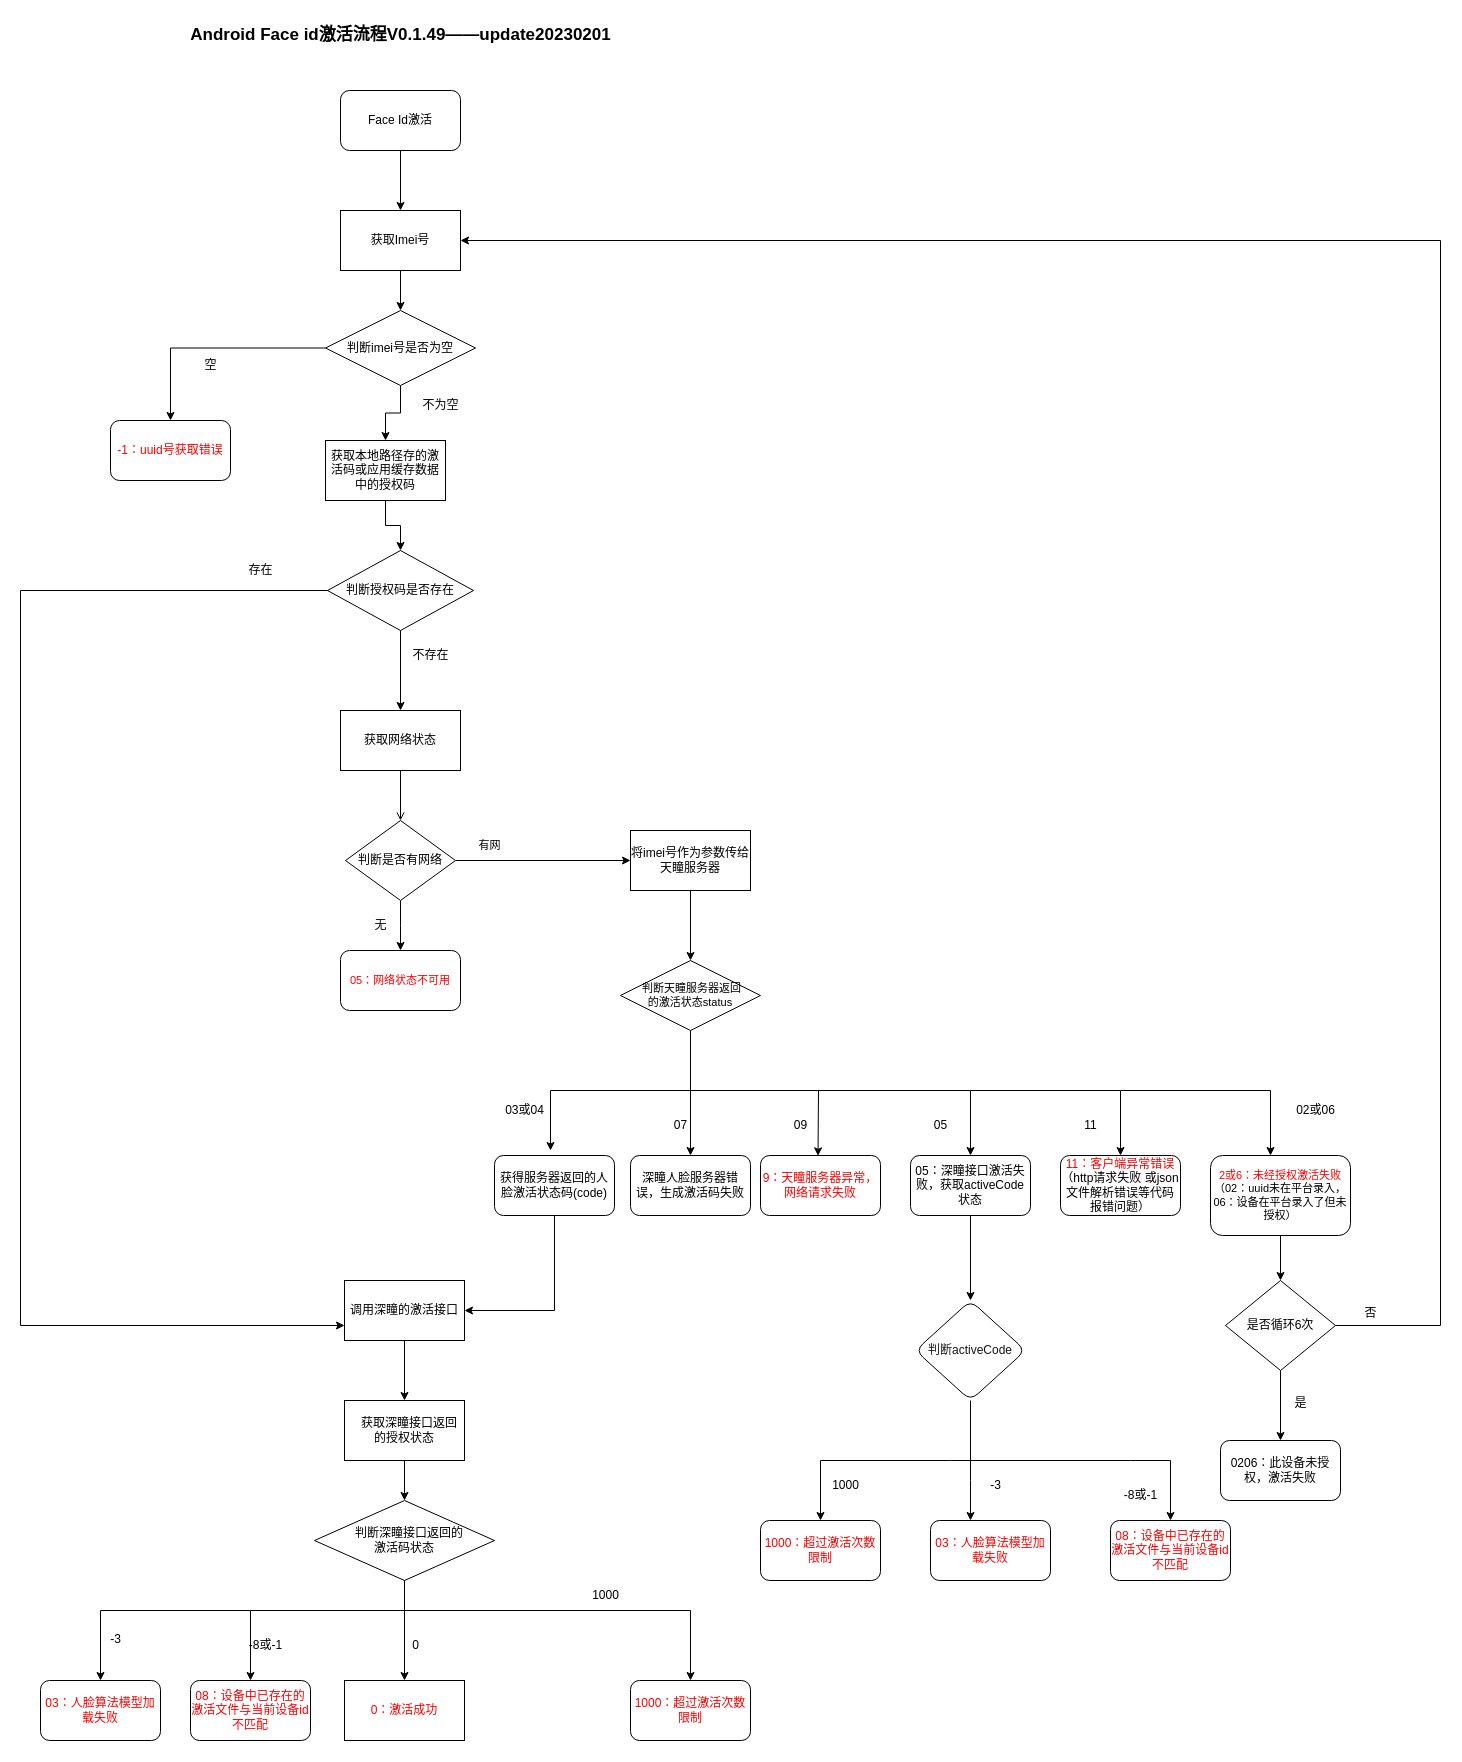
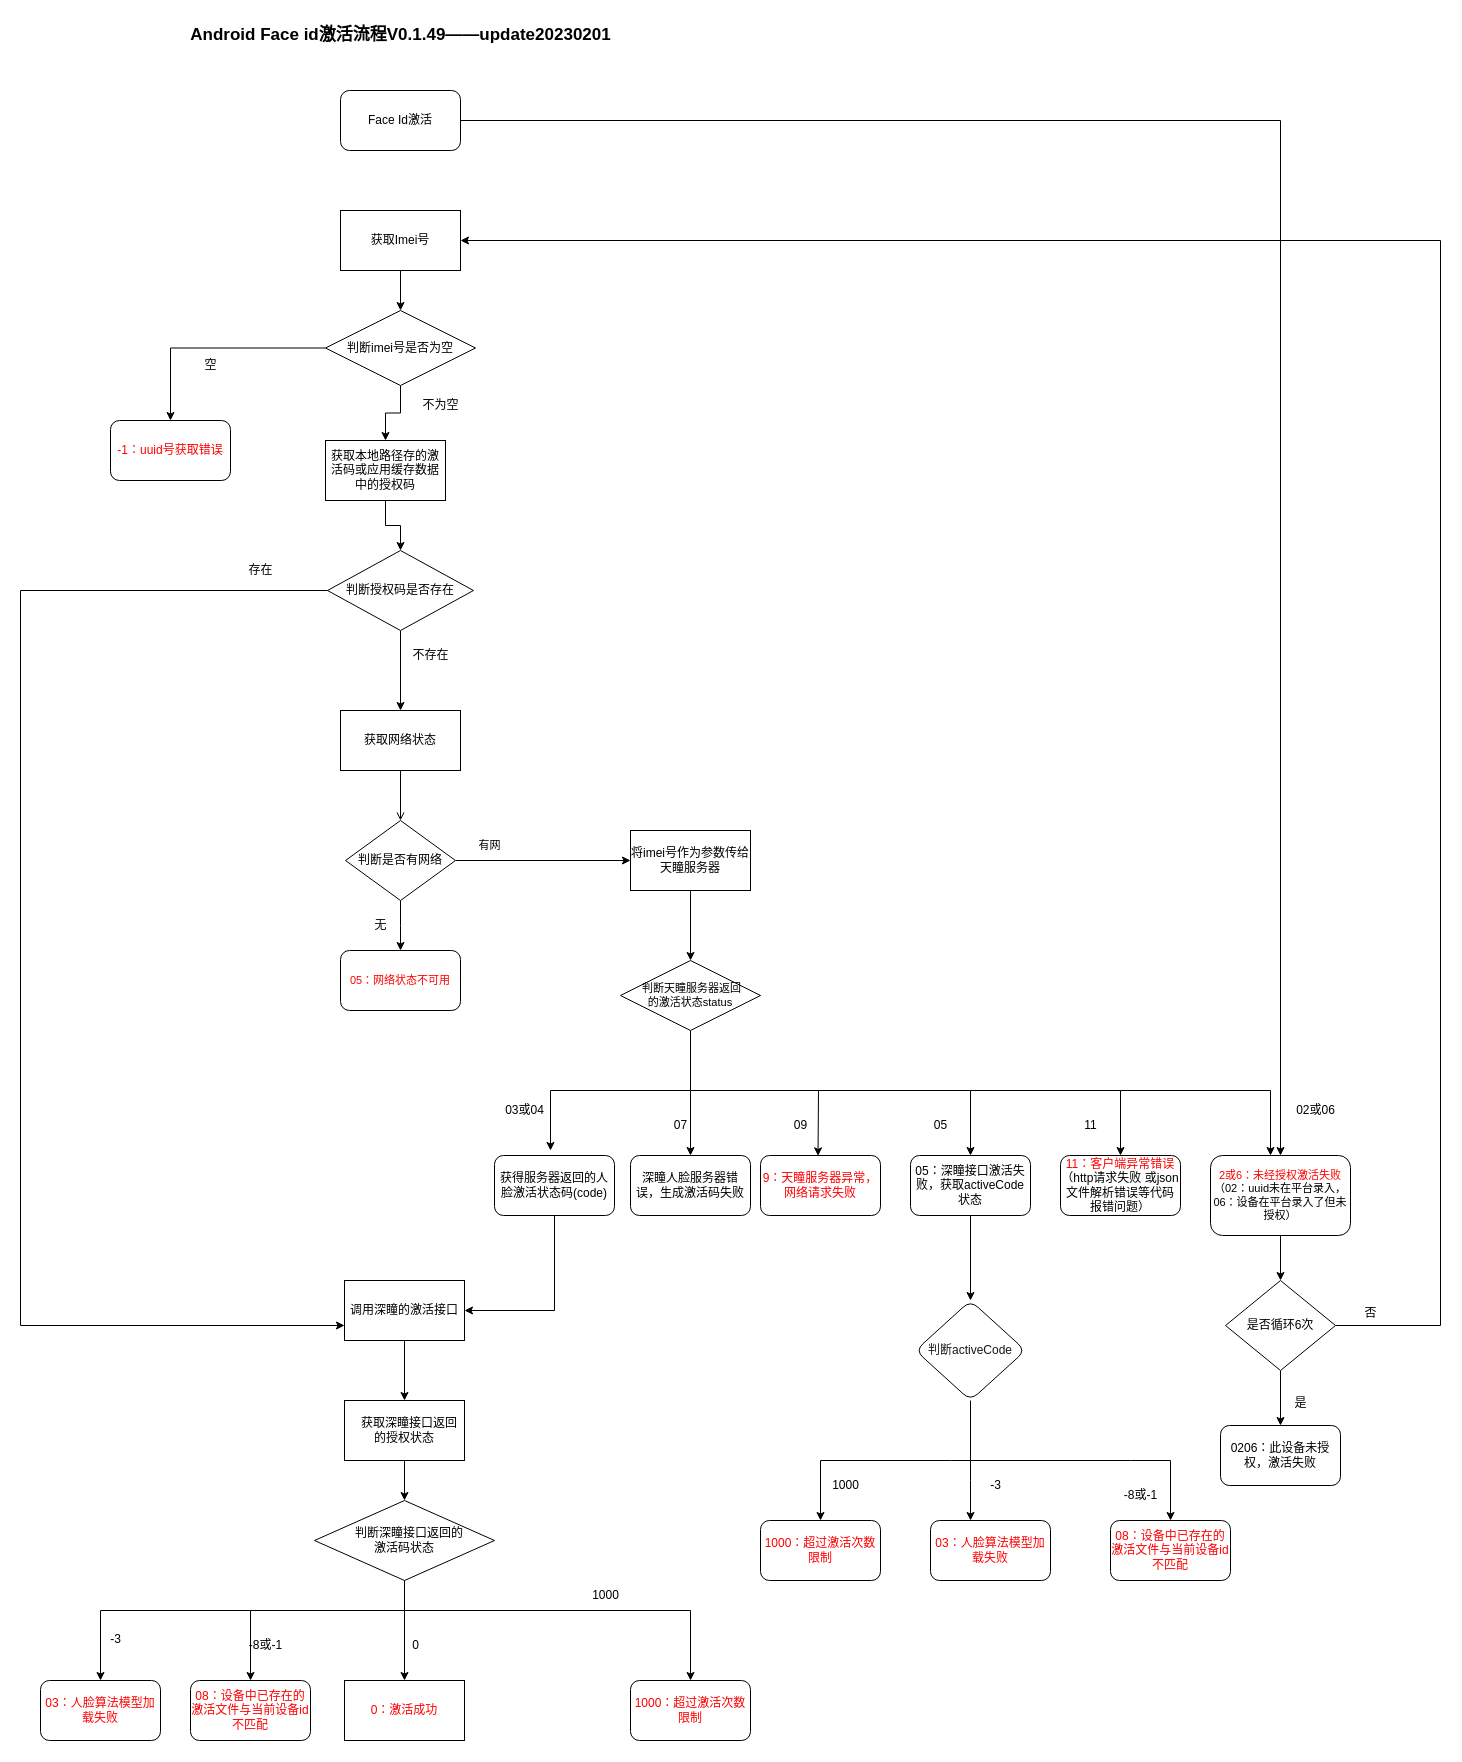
edge "Face Id激活" -> "获取Imei号": now "Face Id激活" -> "2或6：未经授权激活失败（02：uuid未在平台录入，06：设备在平台录入了但未授权）"
node "0206：此设备未授权，激活失败": moved (1281, 1471) -> (1281, 1456)
